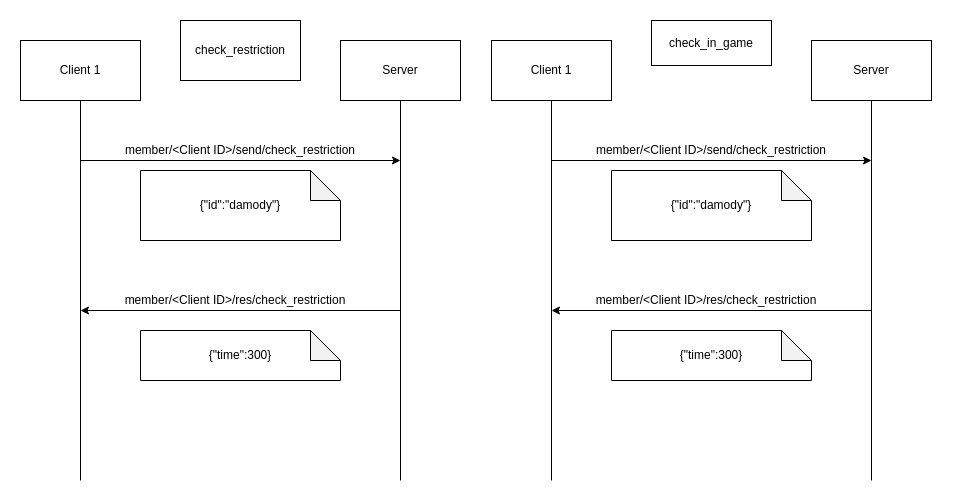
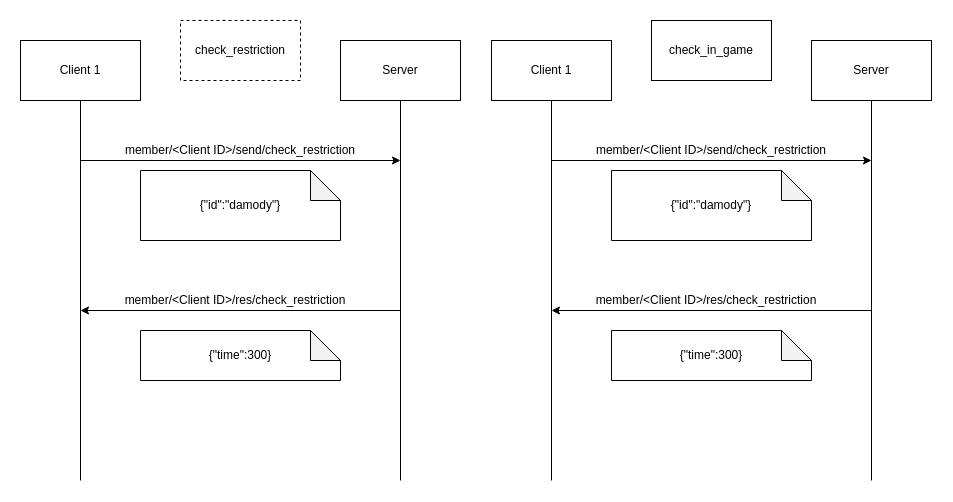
node "check_in_game": size 120x45 -> 120x60
node "check_restriction": style solid -> dashed
